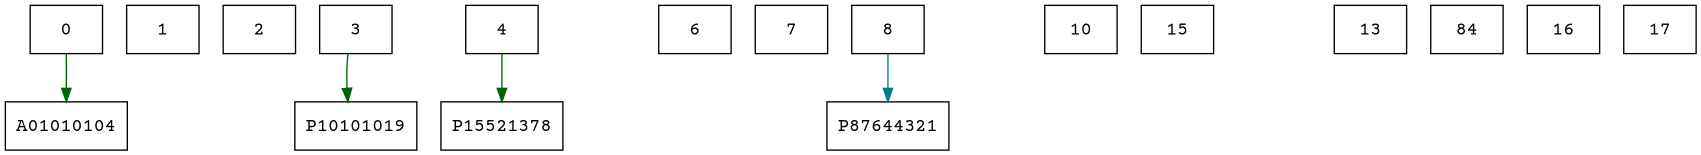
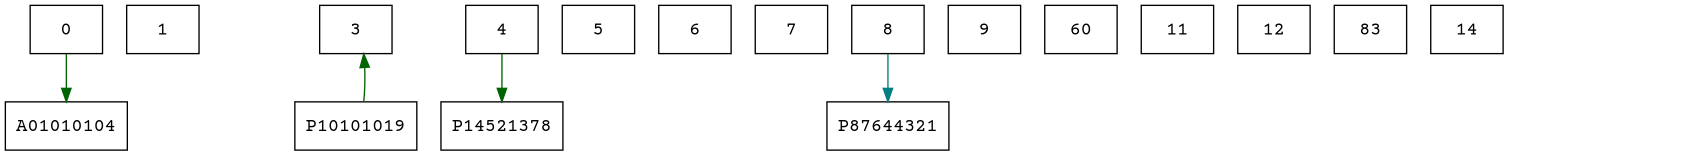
node "2": removed
node "5": added
node "9": added
node "10": label "10" -> "60"
node "15": label "15" -> "11"
node "12": added
node "13": label "13" -> "83"
node "84": label "84" -> "14"
node "16": removed
node "17": removed
edge "3" -> "P10101019": reversed
node "P15521378": label "P15521378" -> "P14521378"
